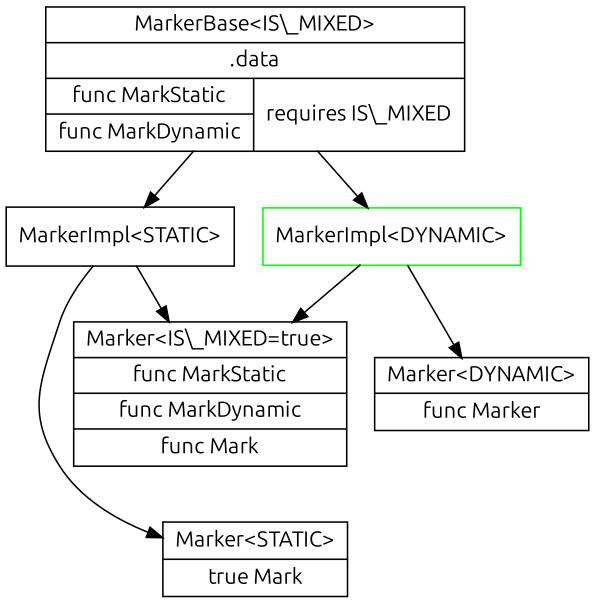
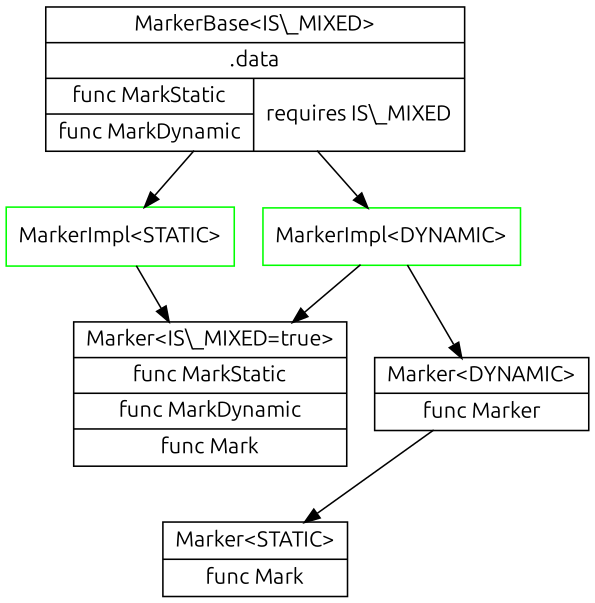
node "MarkerImpl<STATIC>": color black -> green
edge "MarkerImpl<STATIC>" -> "Marker<STATIC>": now "Marker<DYNAMIC>" -> "Marker<STATIC>"
node "Marker<STATIC>": text "true Mark" -> "func Mark"
